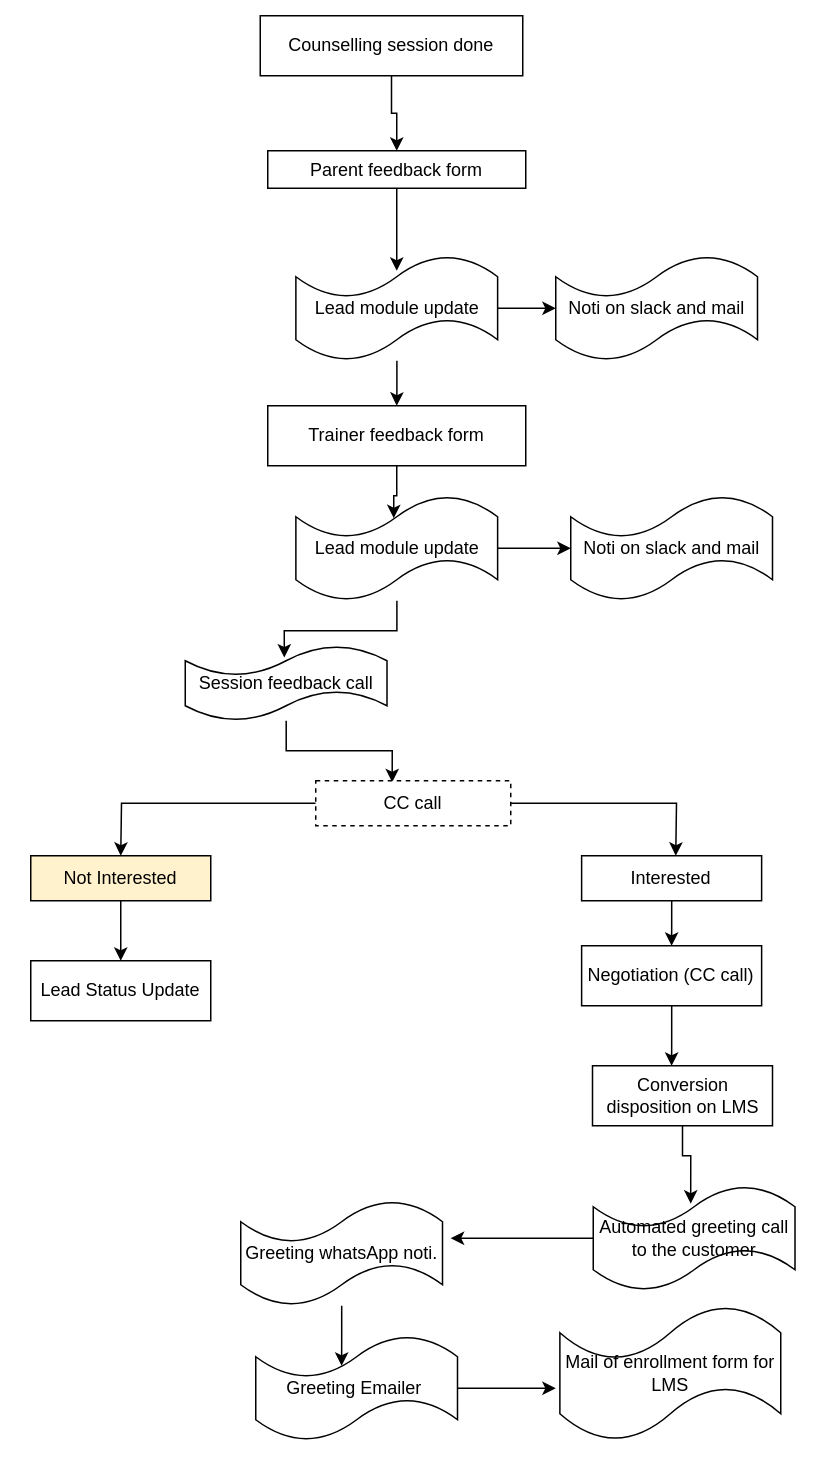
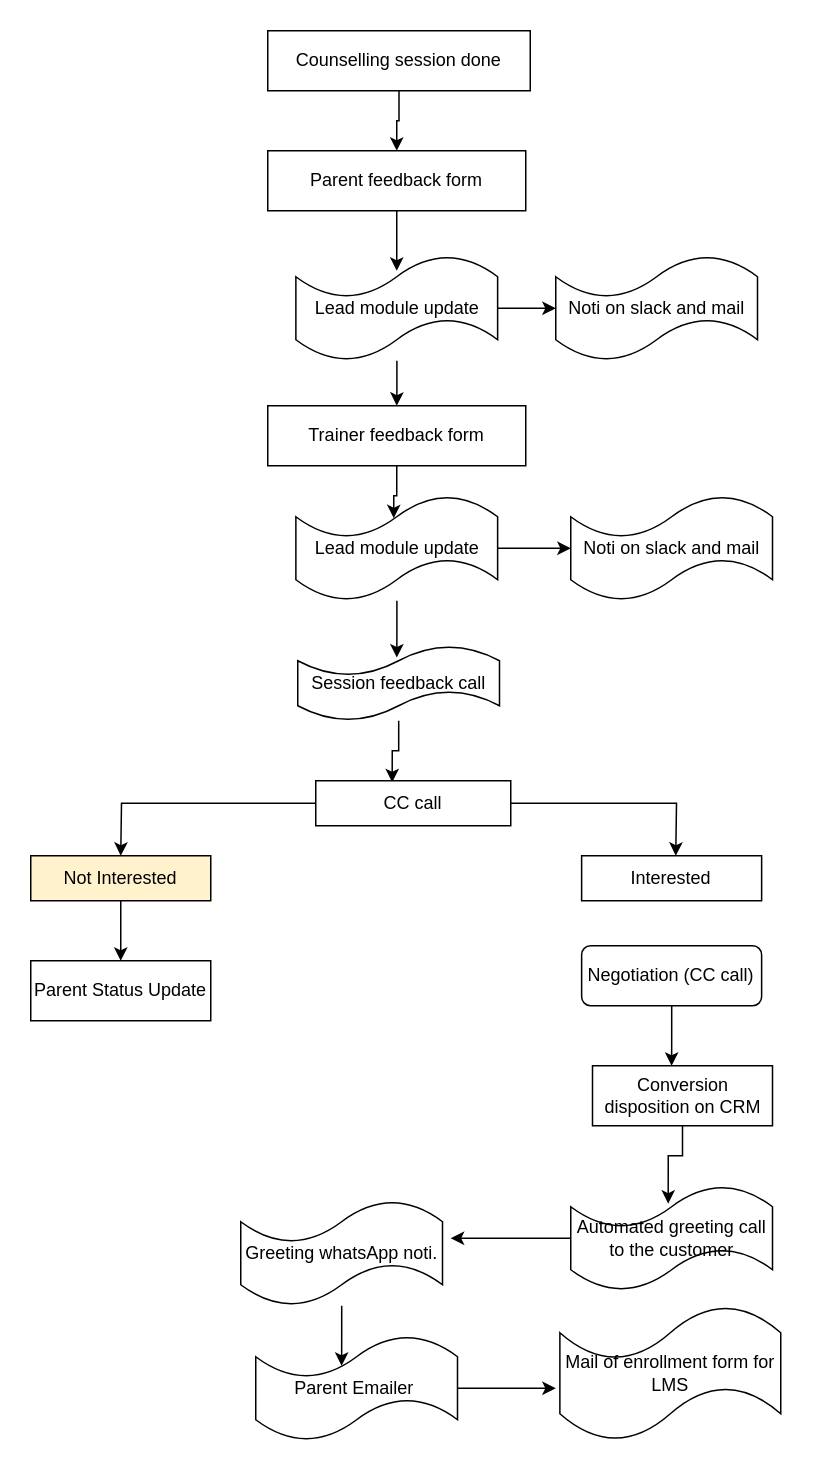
node "Counselling session done": moved (392, 46) -> (399, 61)
node "Parent feedback form": size 258x38 -> 258x60
node "Session feedback call": moved (286, 683) -> (399, 683)
node "CC call": style dashed -> solid
edge "Interested" -> "Negotiation (CC call)": removed
node "Negotiation (CC call)": shape rectangle -> rounded rectangle
node "Lead Status Update": label "Lead Status Update" -> "Parent Status Update"
node "Conversion disposition on LMS": label "Conversion disposition on LMS" -> "Conversion disposition on CRM"
node "Automated greeting call to the customer": moved (694, 1238) -> (672, 1238)
node "Greeting Emailer": label "Greeting Emailer" -> "Parent Emailer"
